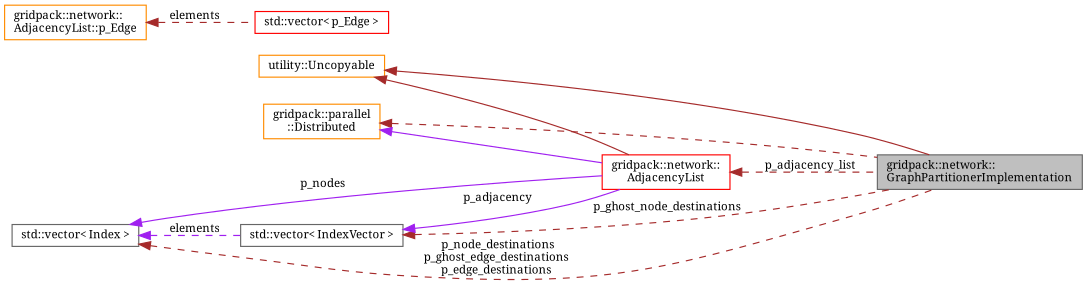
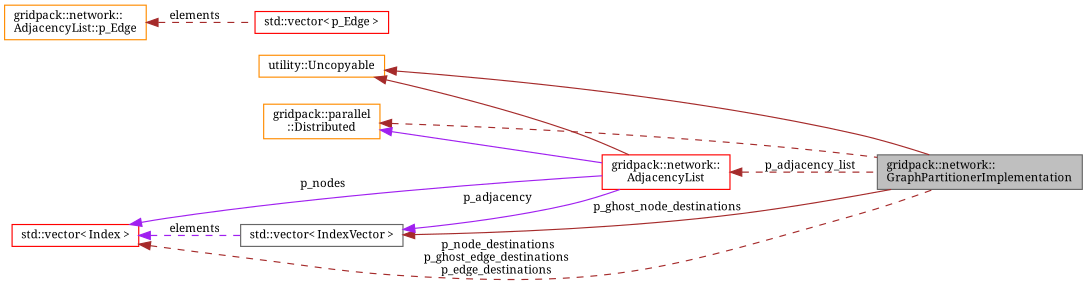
edge "gridpack::network:: GraphPartitionerImplementation" -> "std::vector< IndexVector >": style dashed -> solid
node "std::vector< Index >": color gray40 -> red
